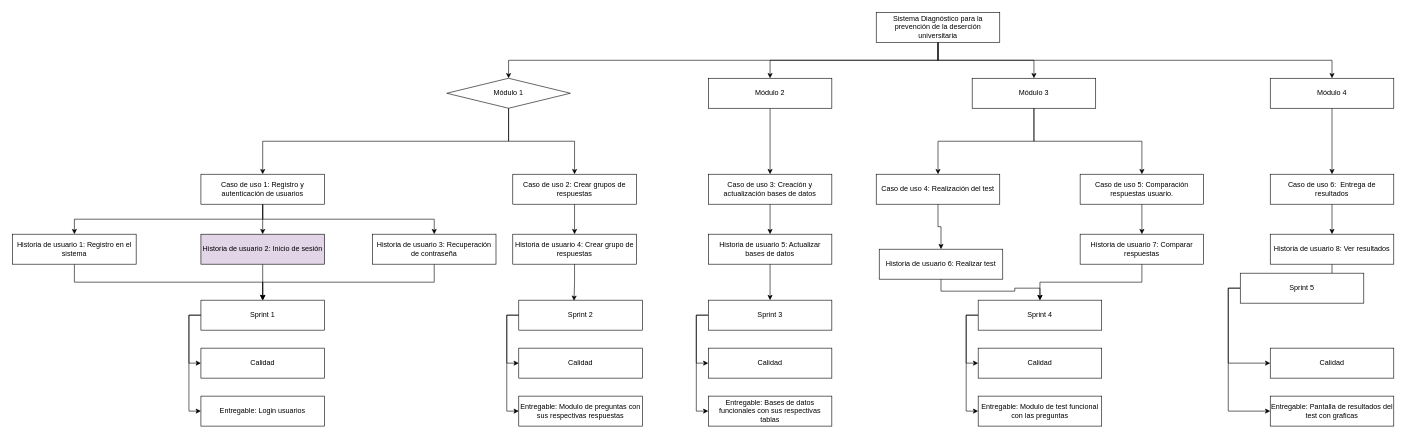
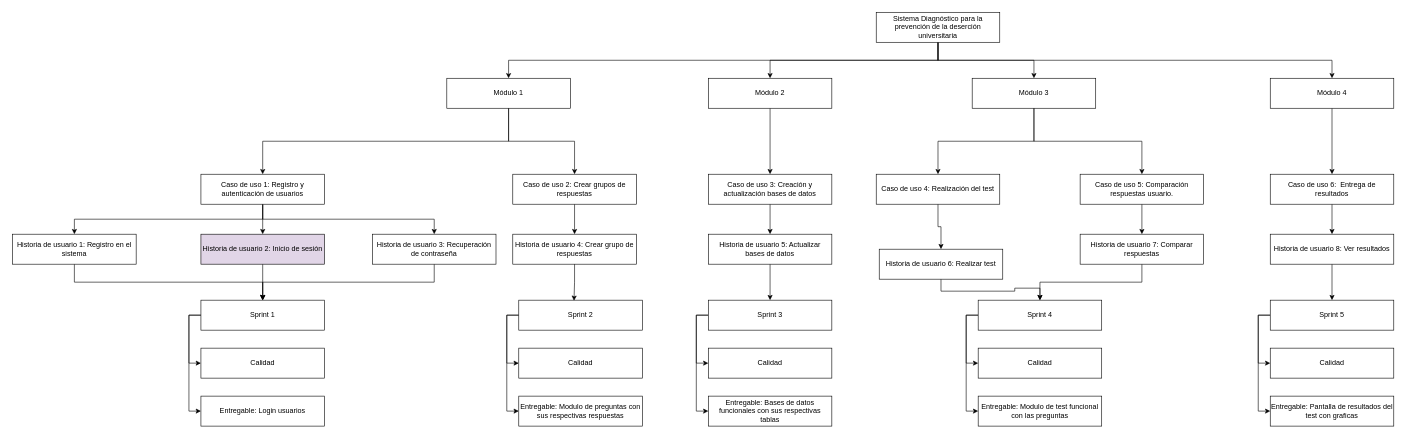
node "Módulo 1": shape diamond -> rectangle
node "Sprint 5": moved (1302, 288) -> (1332, 315)
